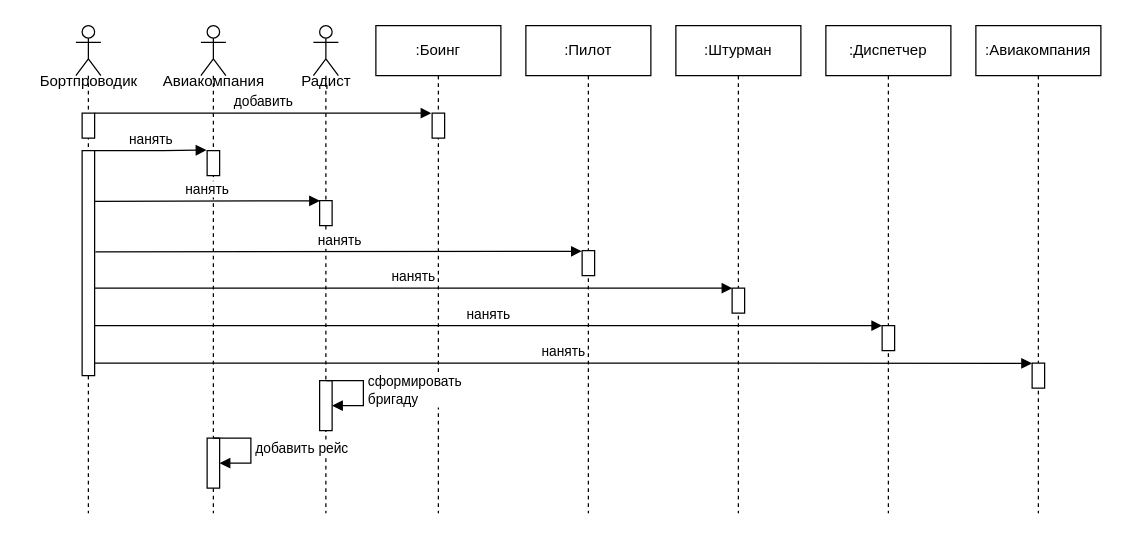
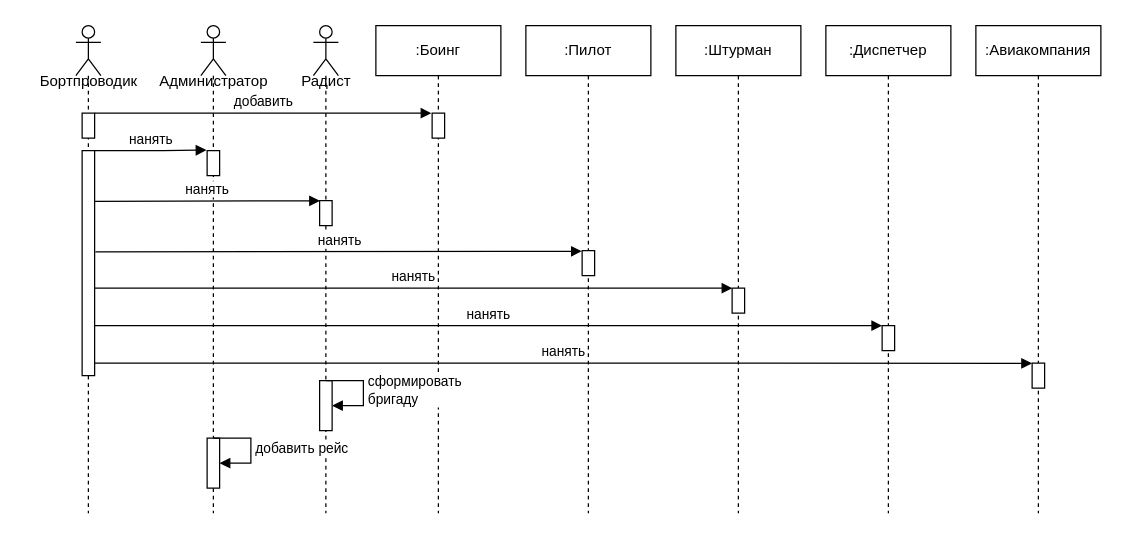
node "Авиакомпания": label "Авиакомпания" -> "Администратор"
